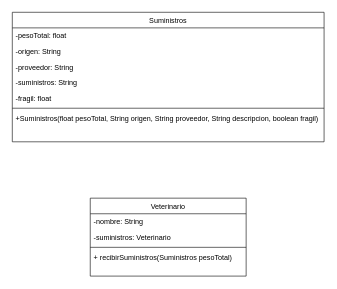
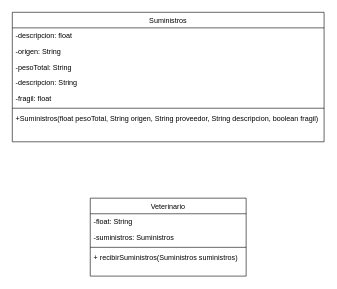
node "-pesoTotal: float": label "-pesoTotal: float" -> "-descripcion: float"
node "-proveedor: String": label "-proveedor: String" -> "-pesoTotal: String"
node "-suministros: String": label "-suministros: String" -> "-descripcion: String"
node "-nombre: String": label "-nombre: String" -> "-float: String"
node "-suministros: Veterinario": label "-suministros: Veterinario" -> "-suministros: Suministros"
node "+ recibirSuministros(Suministros pesoTotal)": label "+ recibirSuministros(Suministros pesoTotal)" -> "+ recibirSuministros(Suministros suministros)"
